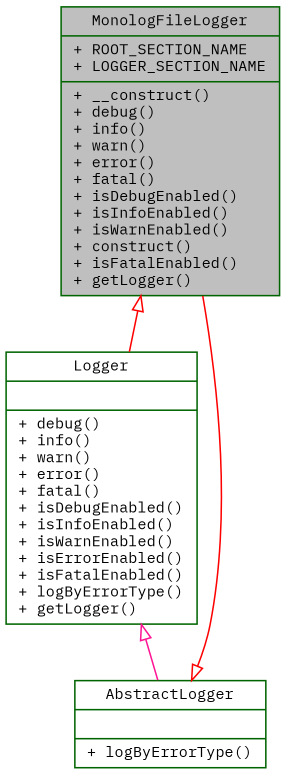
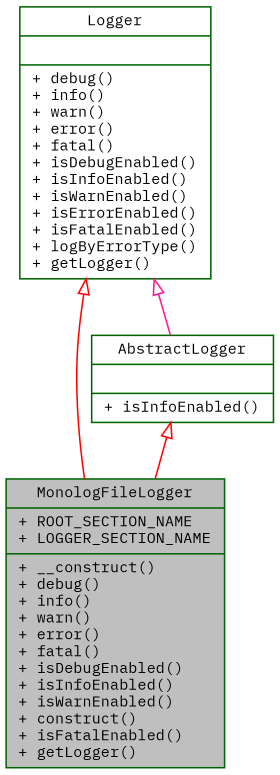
edge "Logger" -> "MonologFileLogger": reversed
node "AbstractLogger": text "+ logByErrorType()" -> "+ isInfoEnabled()"
